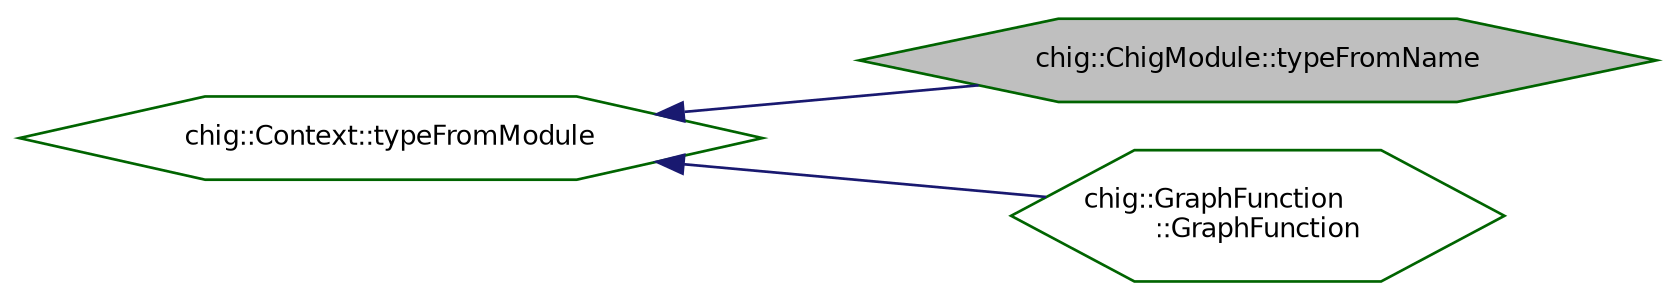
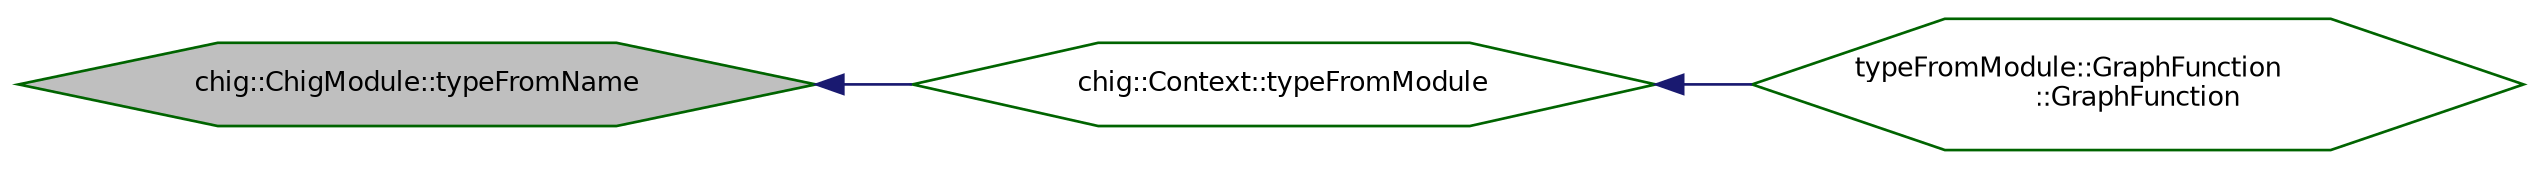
edge "chig::ChigModule::typeFromName" -> "chig::Context::typeFromModule": reversed
node "chig::GraphFunction ::GraphFunction": label "chig::GraphFunction ::GraphFunction" -> "typeFromModule::GraphFunction ::GraphFunction"
